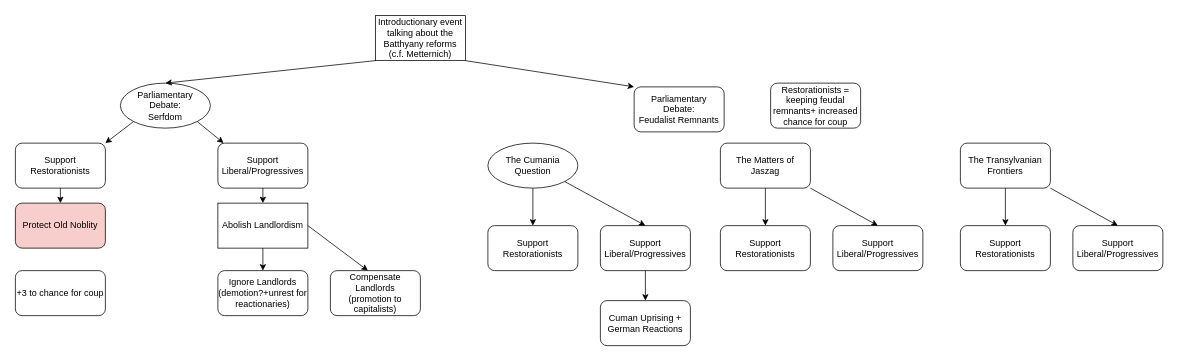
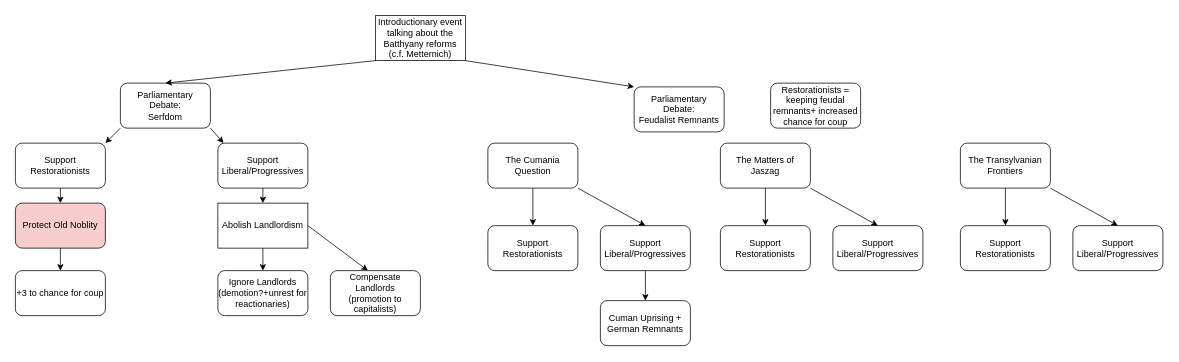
node "Parliamentary Debate: Serfdom": shape ellipse -> rounded rectangle
node "The Cumania Question": shape ellipse -> rounded rectangle
edge "Protect Old Noblity" -> "+3 to chance for coup": added
node "Cuman Uprising + German Reactions": label "Cuman Uprising + German Reactions" -> "Cuman Uprising + German Remnants"
